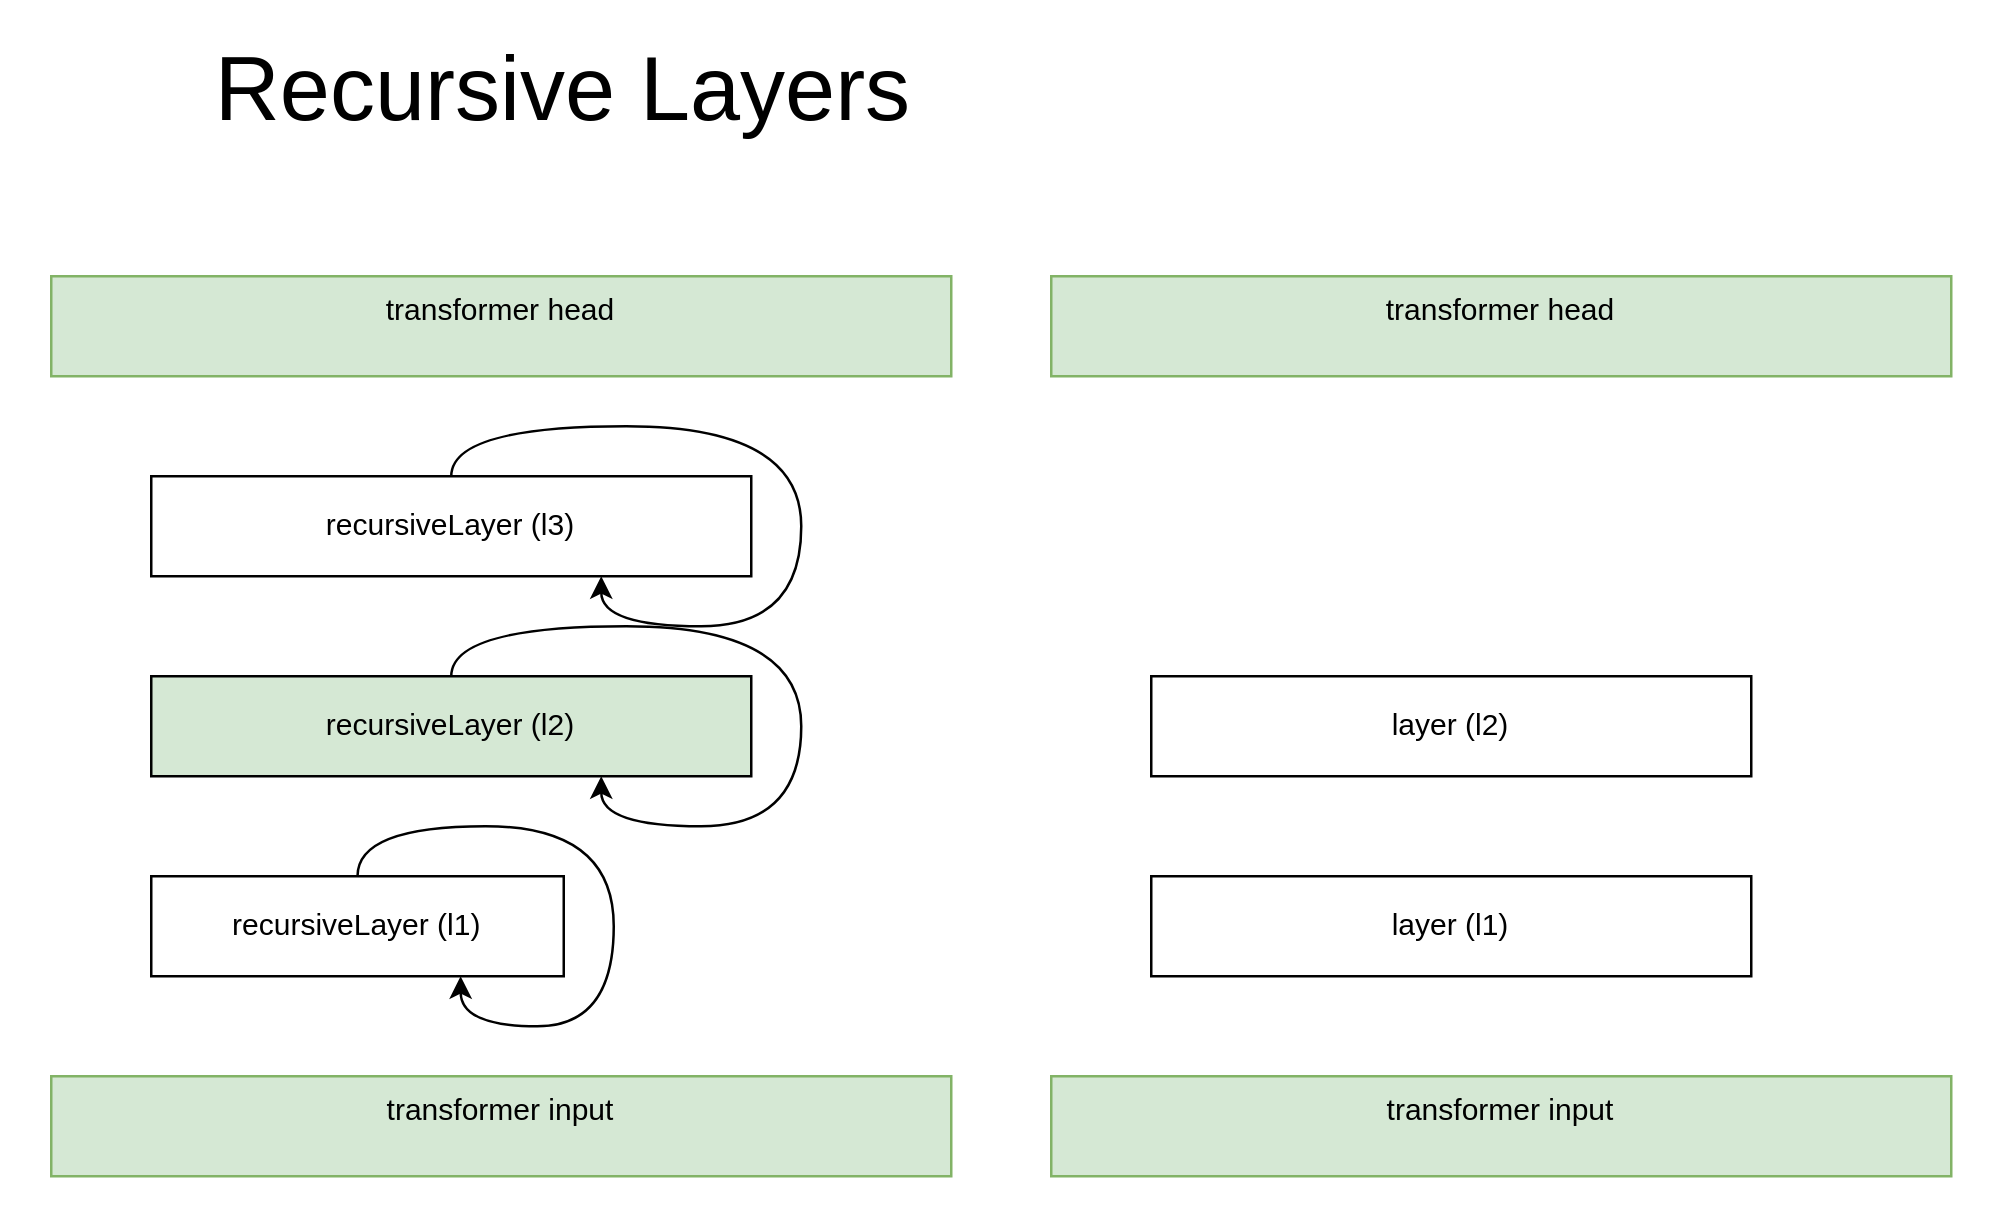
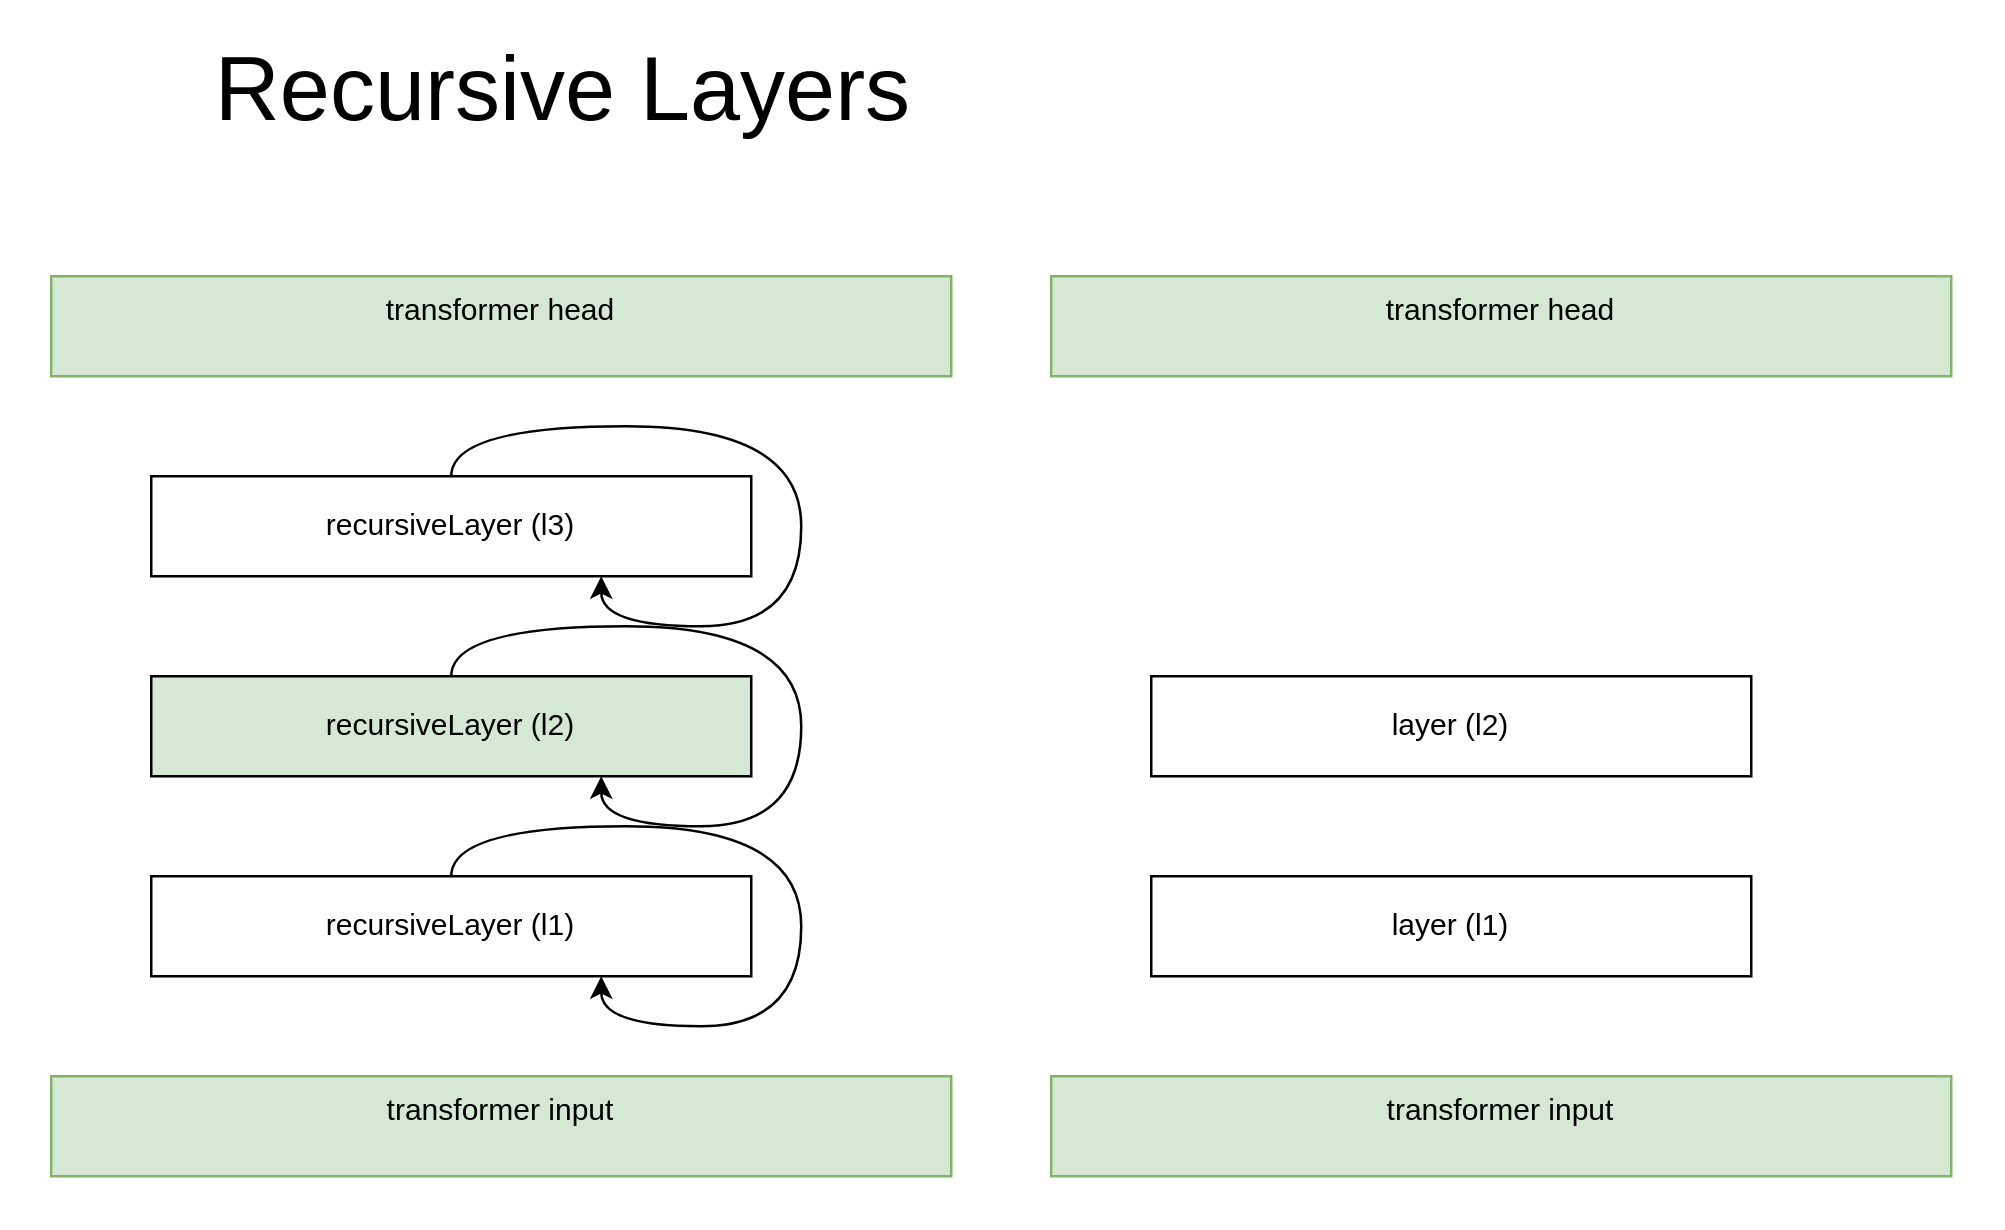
node "recursiveLayer (l1)": size 413x100 -> 600x100
